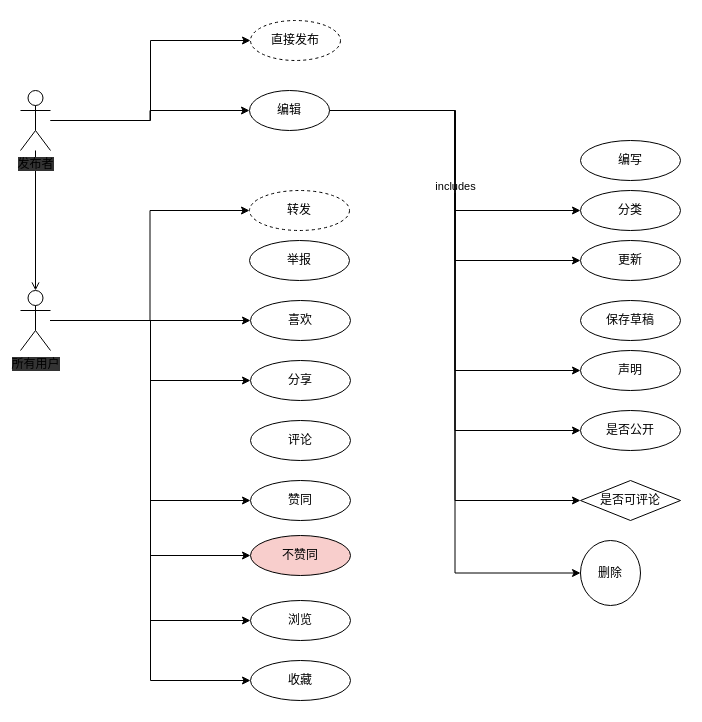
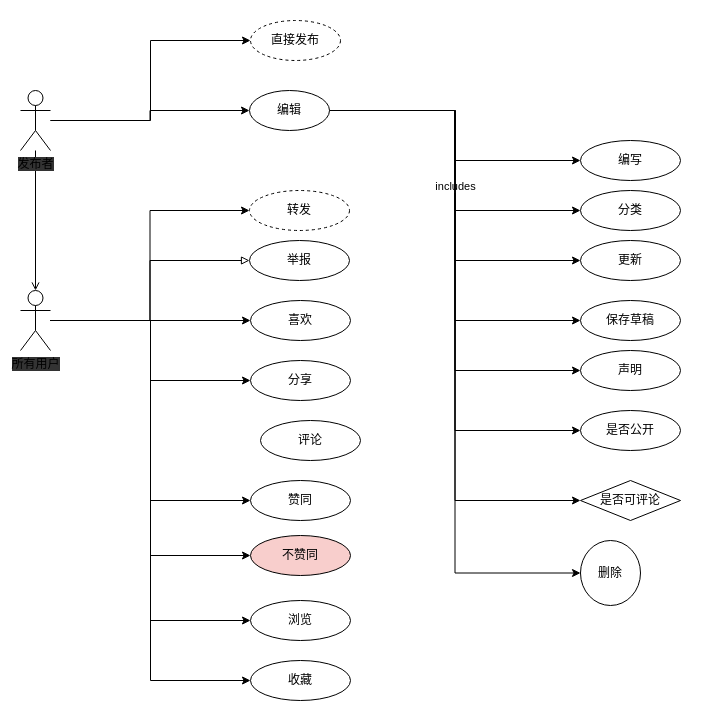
edge "编辑" -> "编写": added
edge "所有用户" -> "举报": added
edge "编辑" -> "保存草稿": added
node "评论": moved (301, 441) -> (311, 441)
